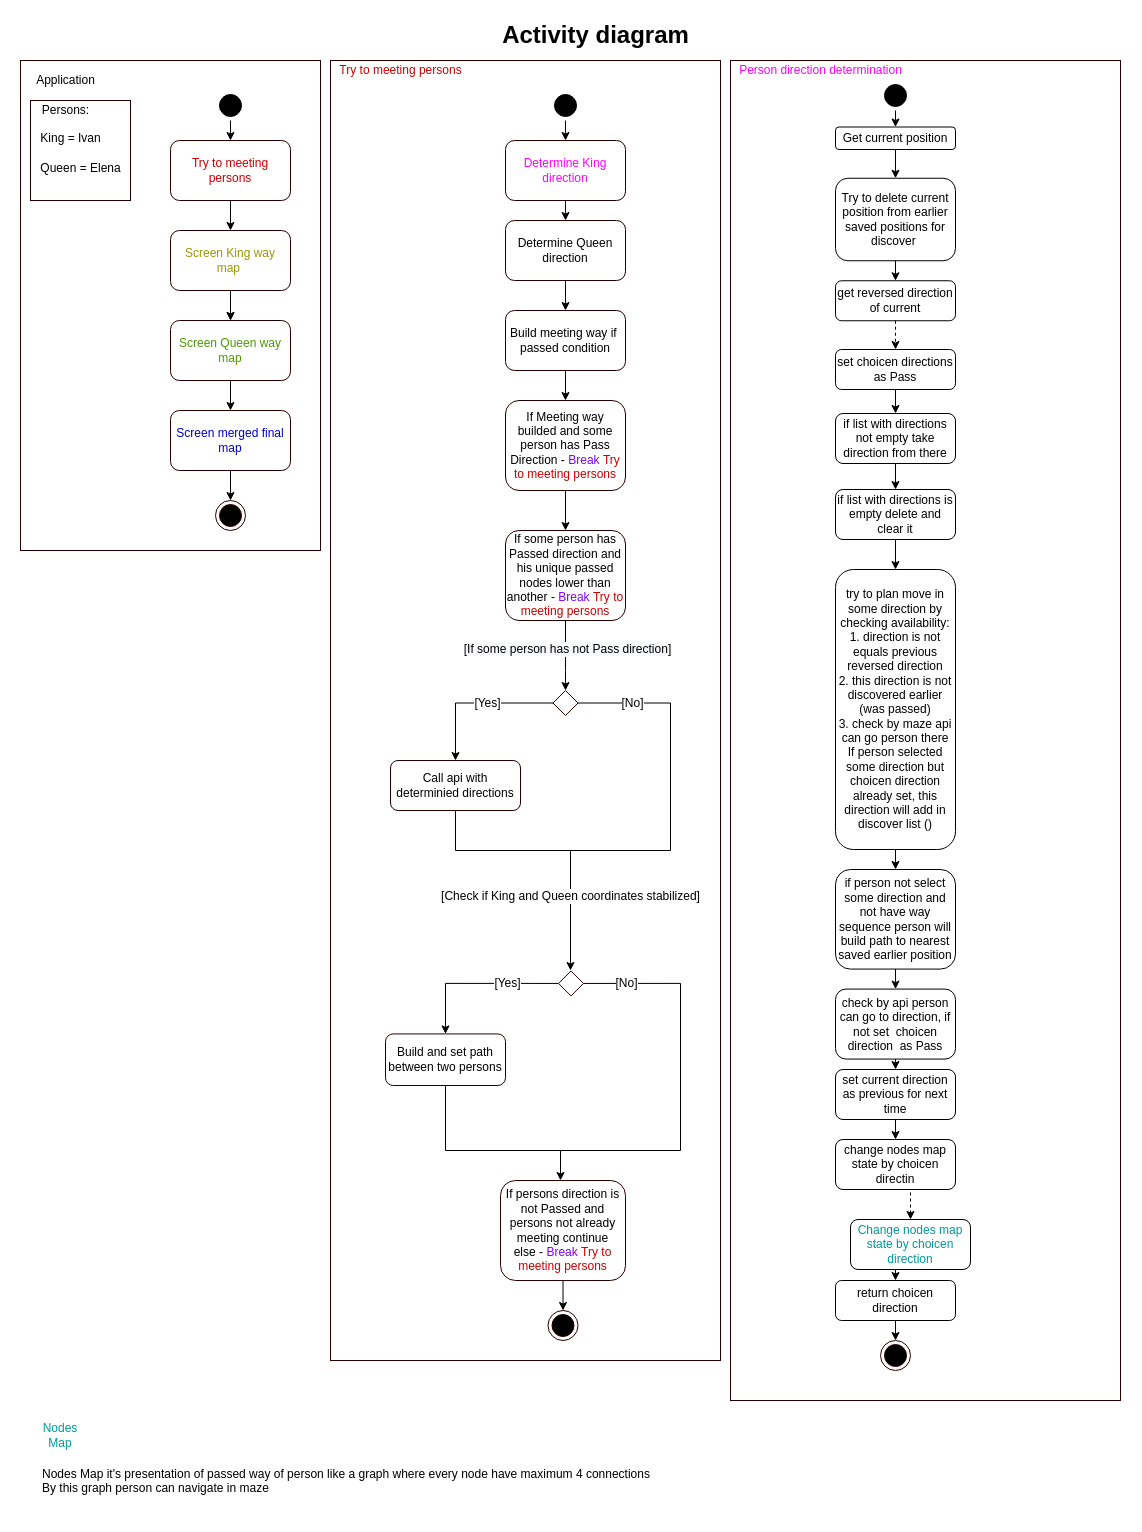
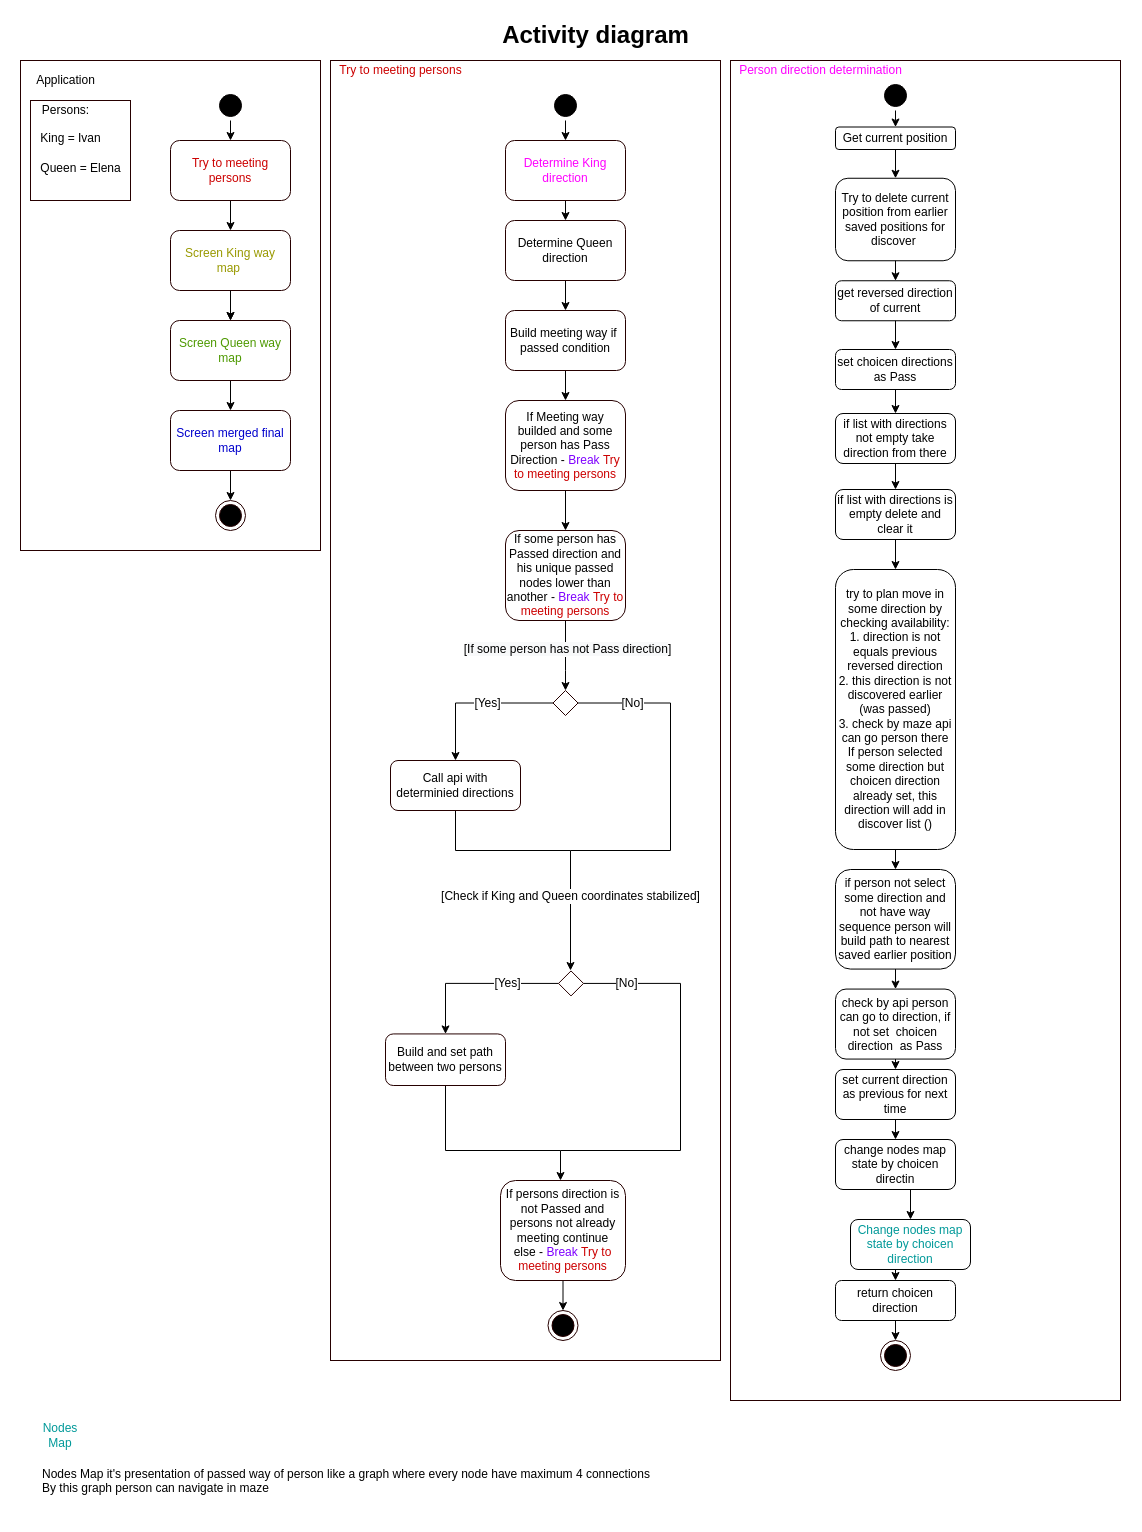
edge "get reversed direction of current" -> "set choicen directions as Pass": style dashed -> solid
edge "change nodes map state by choicen directin" -> "Change nodes map state by choicen direction": style dashed -> solid
